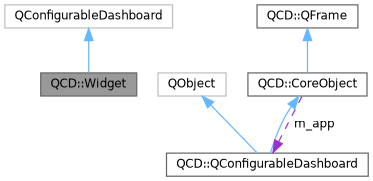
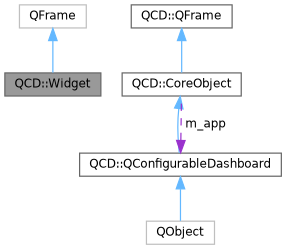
node "QConfigurableDashboard": label "QConfigurableDashboard" -> "QFrame"
edge "QCD::QConfigurableDashboard" -> "QObject": reversed
